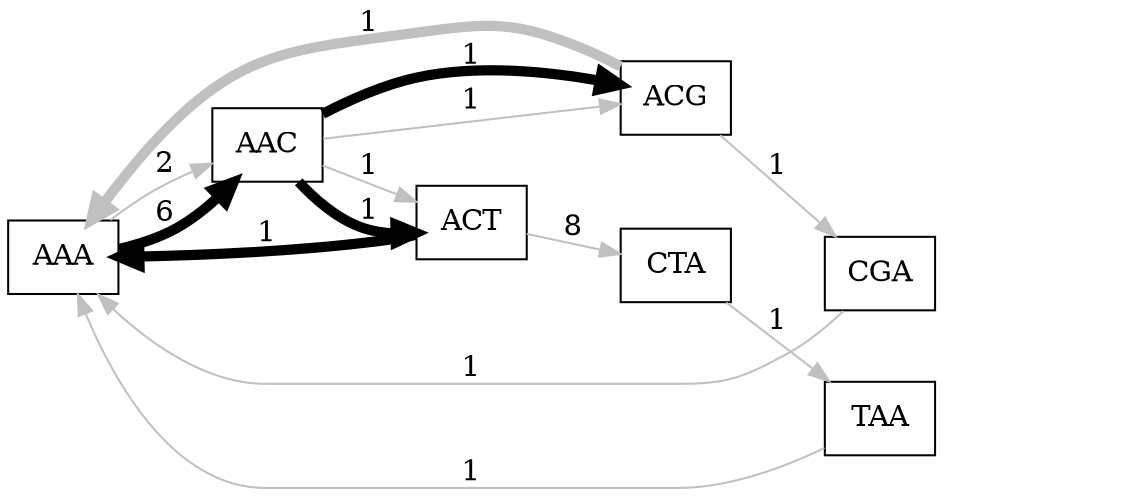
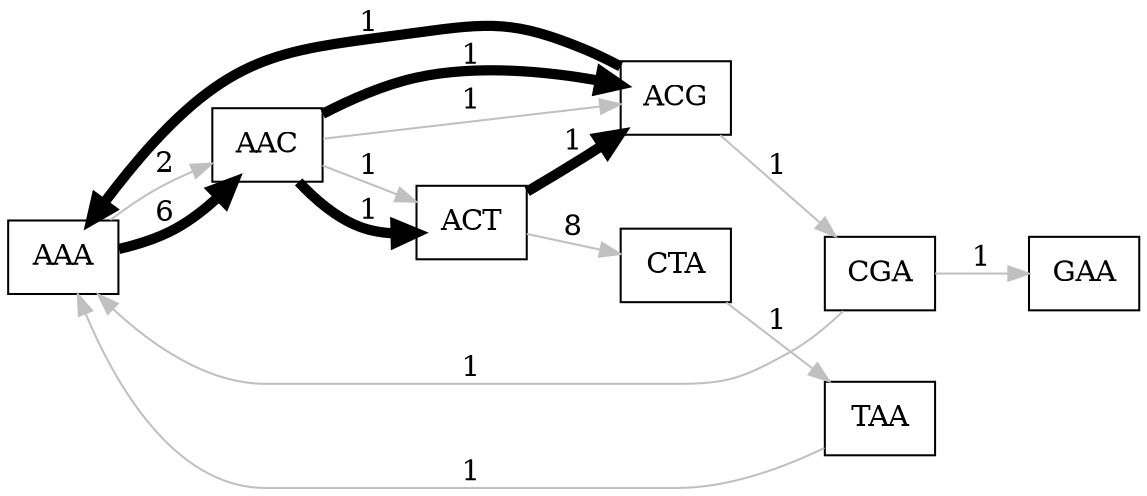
edge "ACG" -> "AAA": color grey -> black
edge "ACT" -> "AAA": now "ACT" -> "ACG"
node "GAA": added
